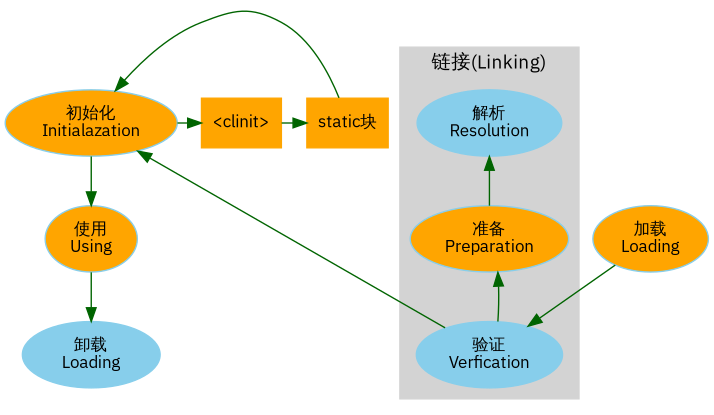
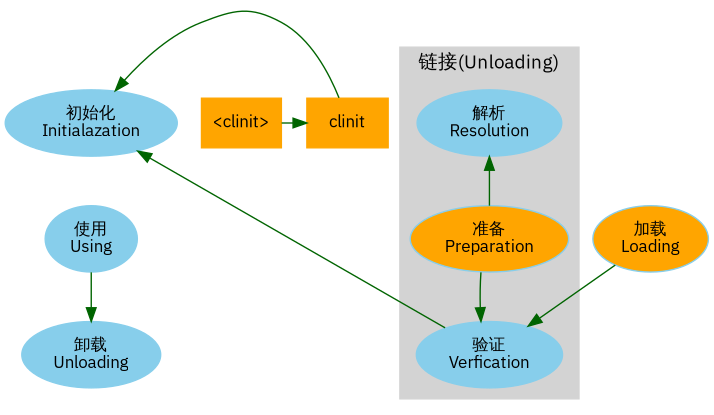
cluster "链接(Linking)": label "链接(Linking)" -> "链接(Unloading)"
node "初始化 Initialazation": fillcolor orange -> skyblue
edge "初始化 Initialazation" -> "<clinit>": removed
node "static块": label "static块" -> "clinit"
edge "初始化 Initialazation" -> "使用 Using": removed
node "使用 Using": fillcolor orange -> skyblue
edge "验证 Verfication" -> "准备 Preparation": reversed
node "卸载 Loading": label "卸载 Loading" -> "卸载 Unloading"
